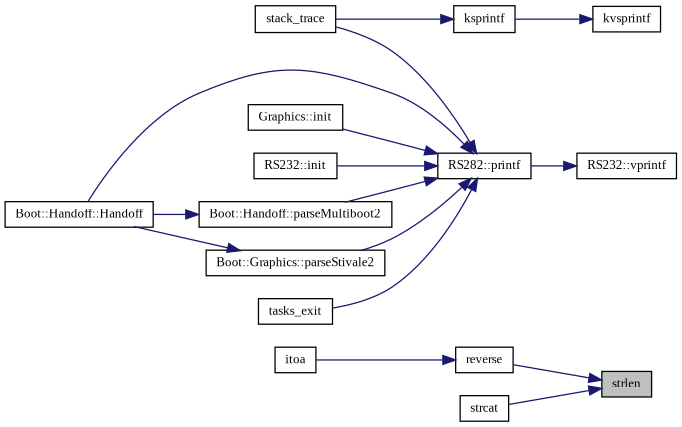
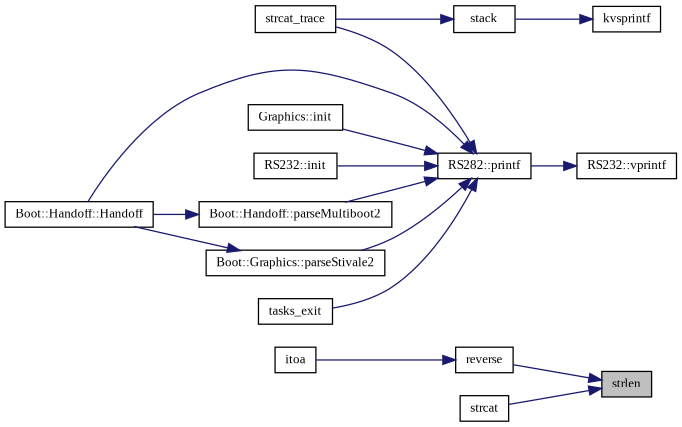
node "stack_trace": label "stack_trace" -> "strcat_trace"
node "ksprintf": label "ksprintf" -> "stack"
